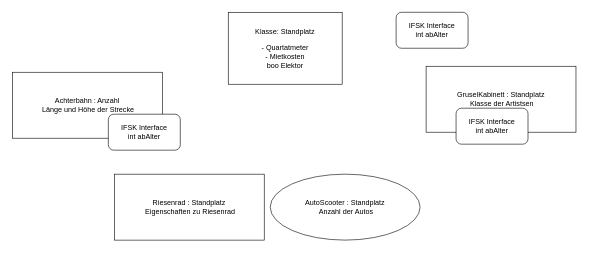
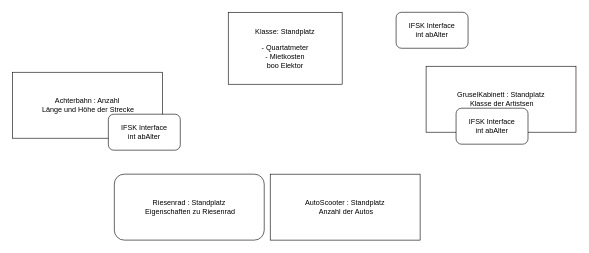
node "Riesenrad : Standplatz Eigenschaften zu Riesenrad": shape rectangle -> rounded rectangle
node "AutoScooter : Standplatz Anzahl der Autos": shape ellipse -> rectangle
